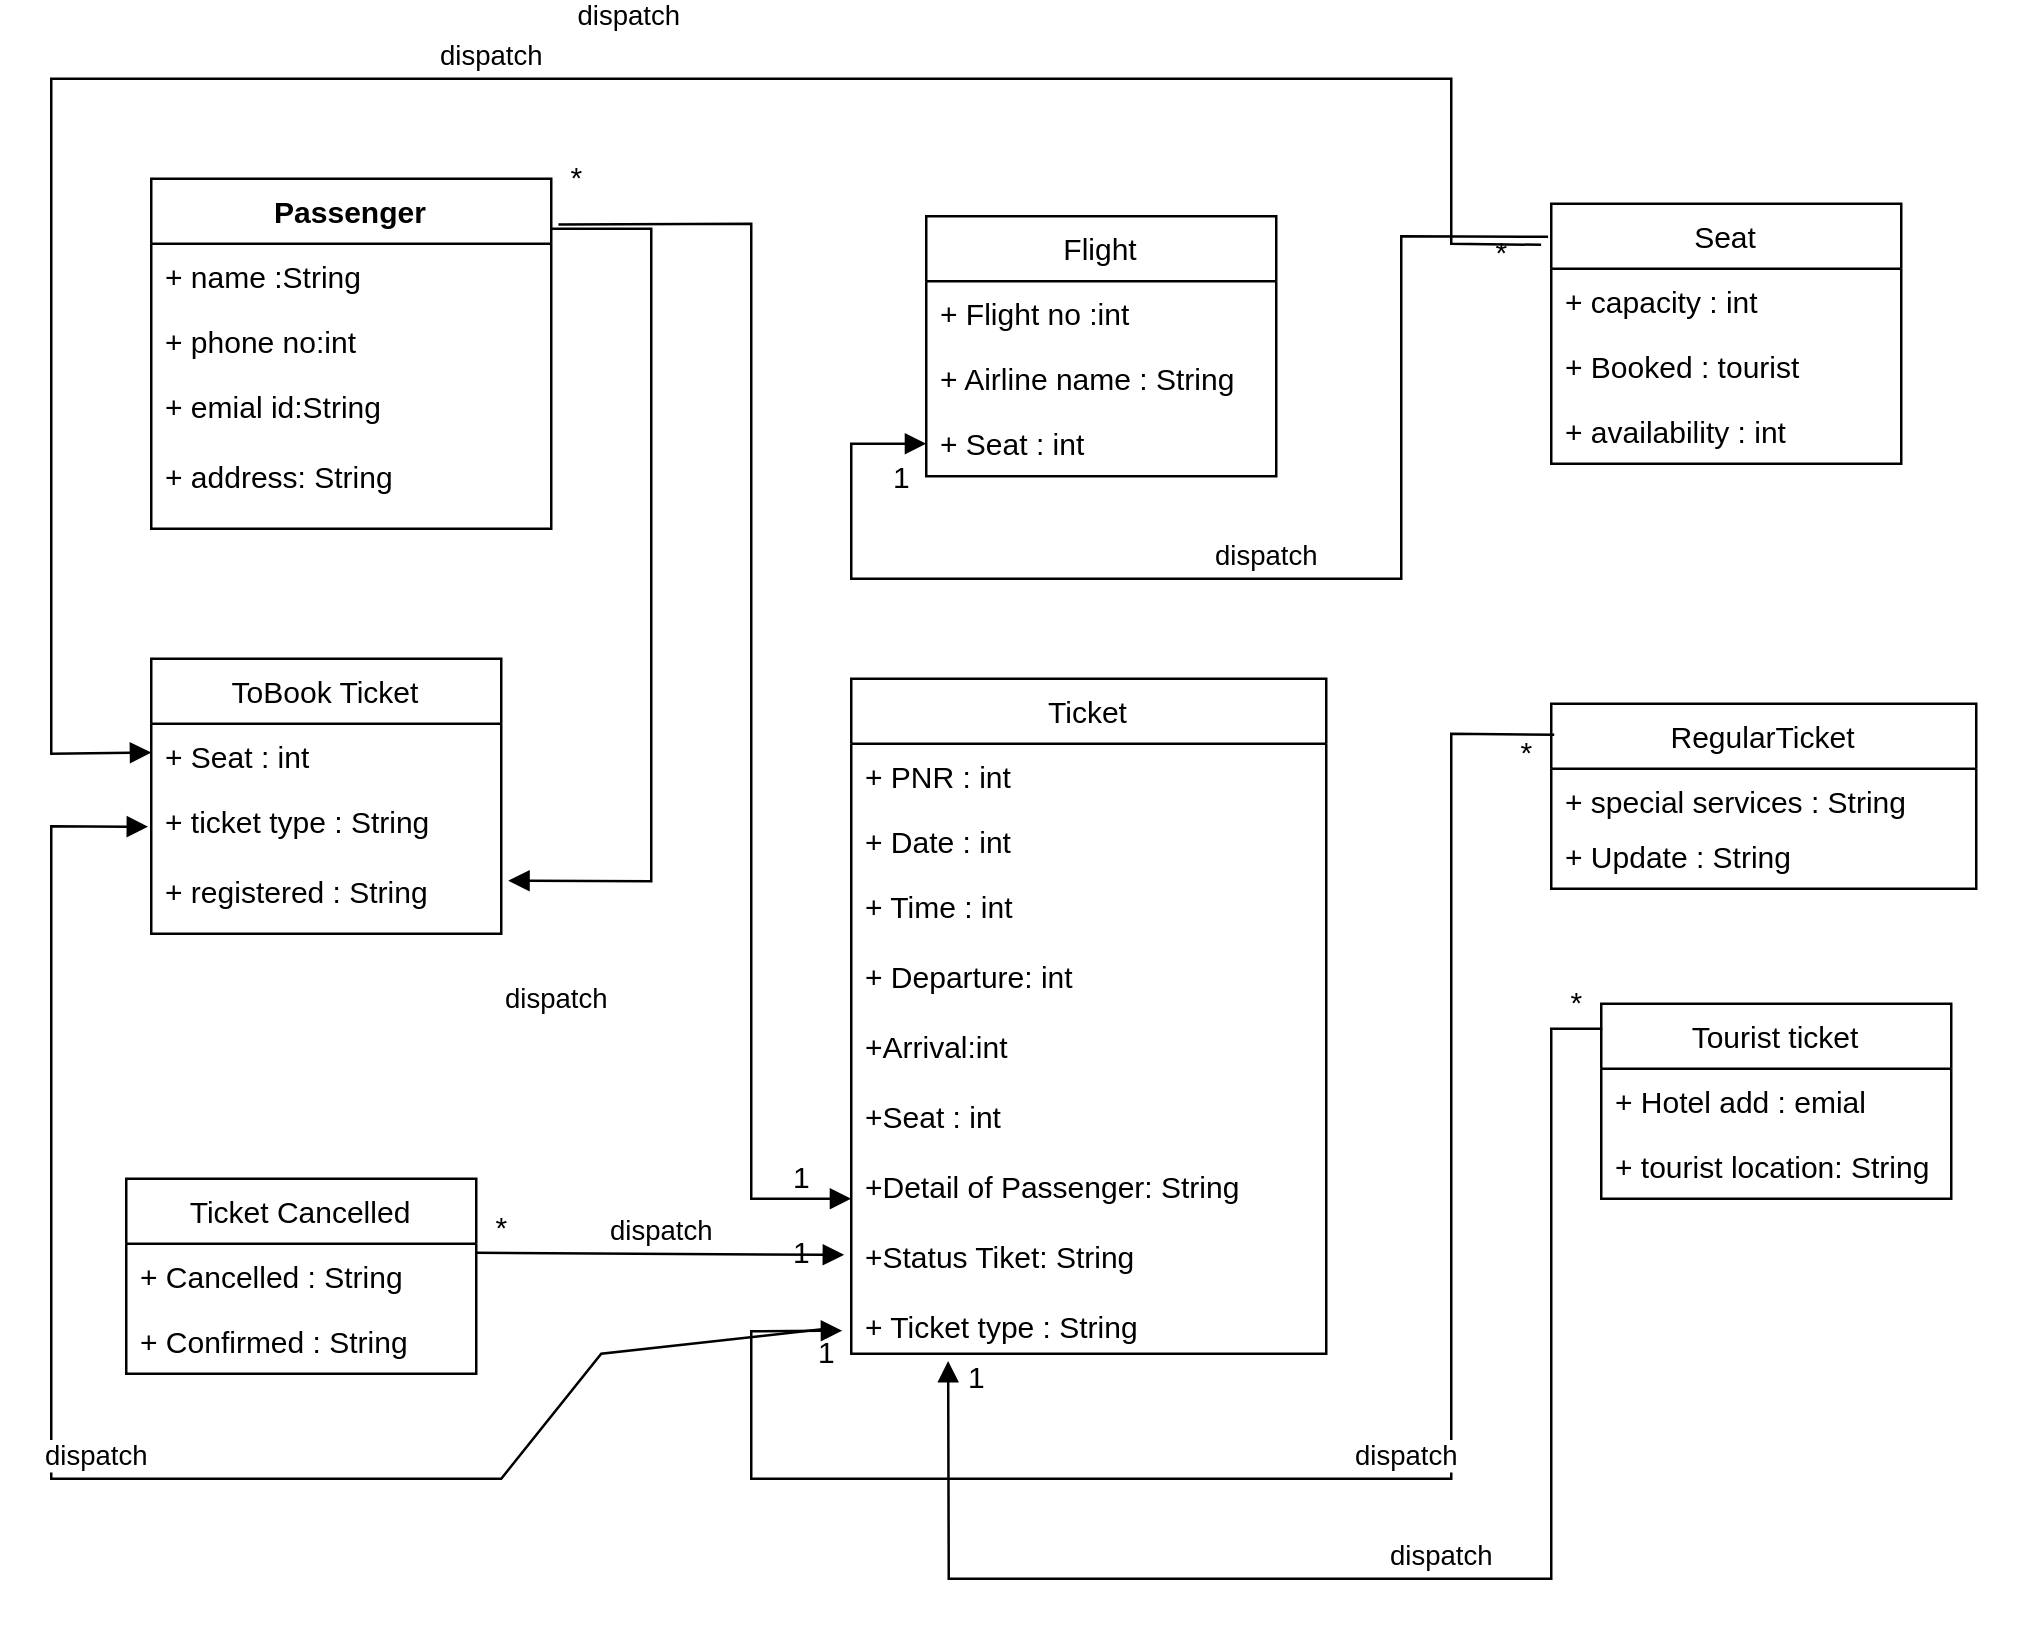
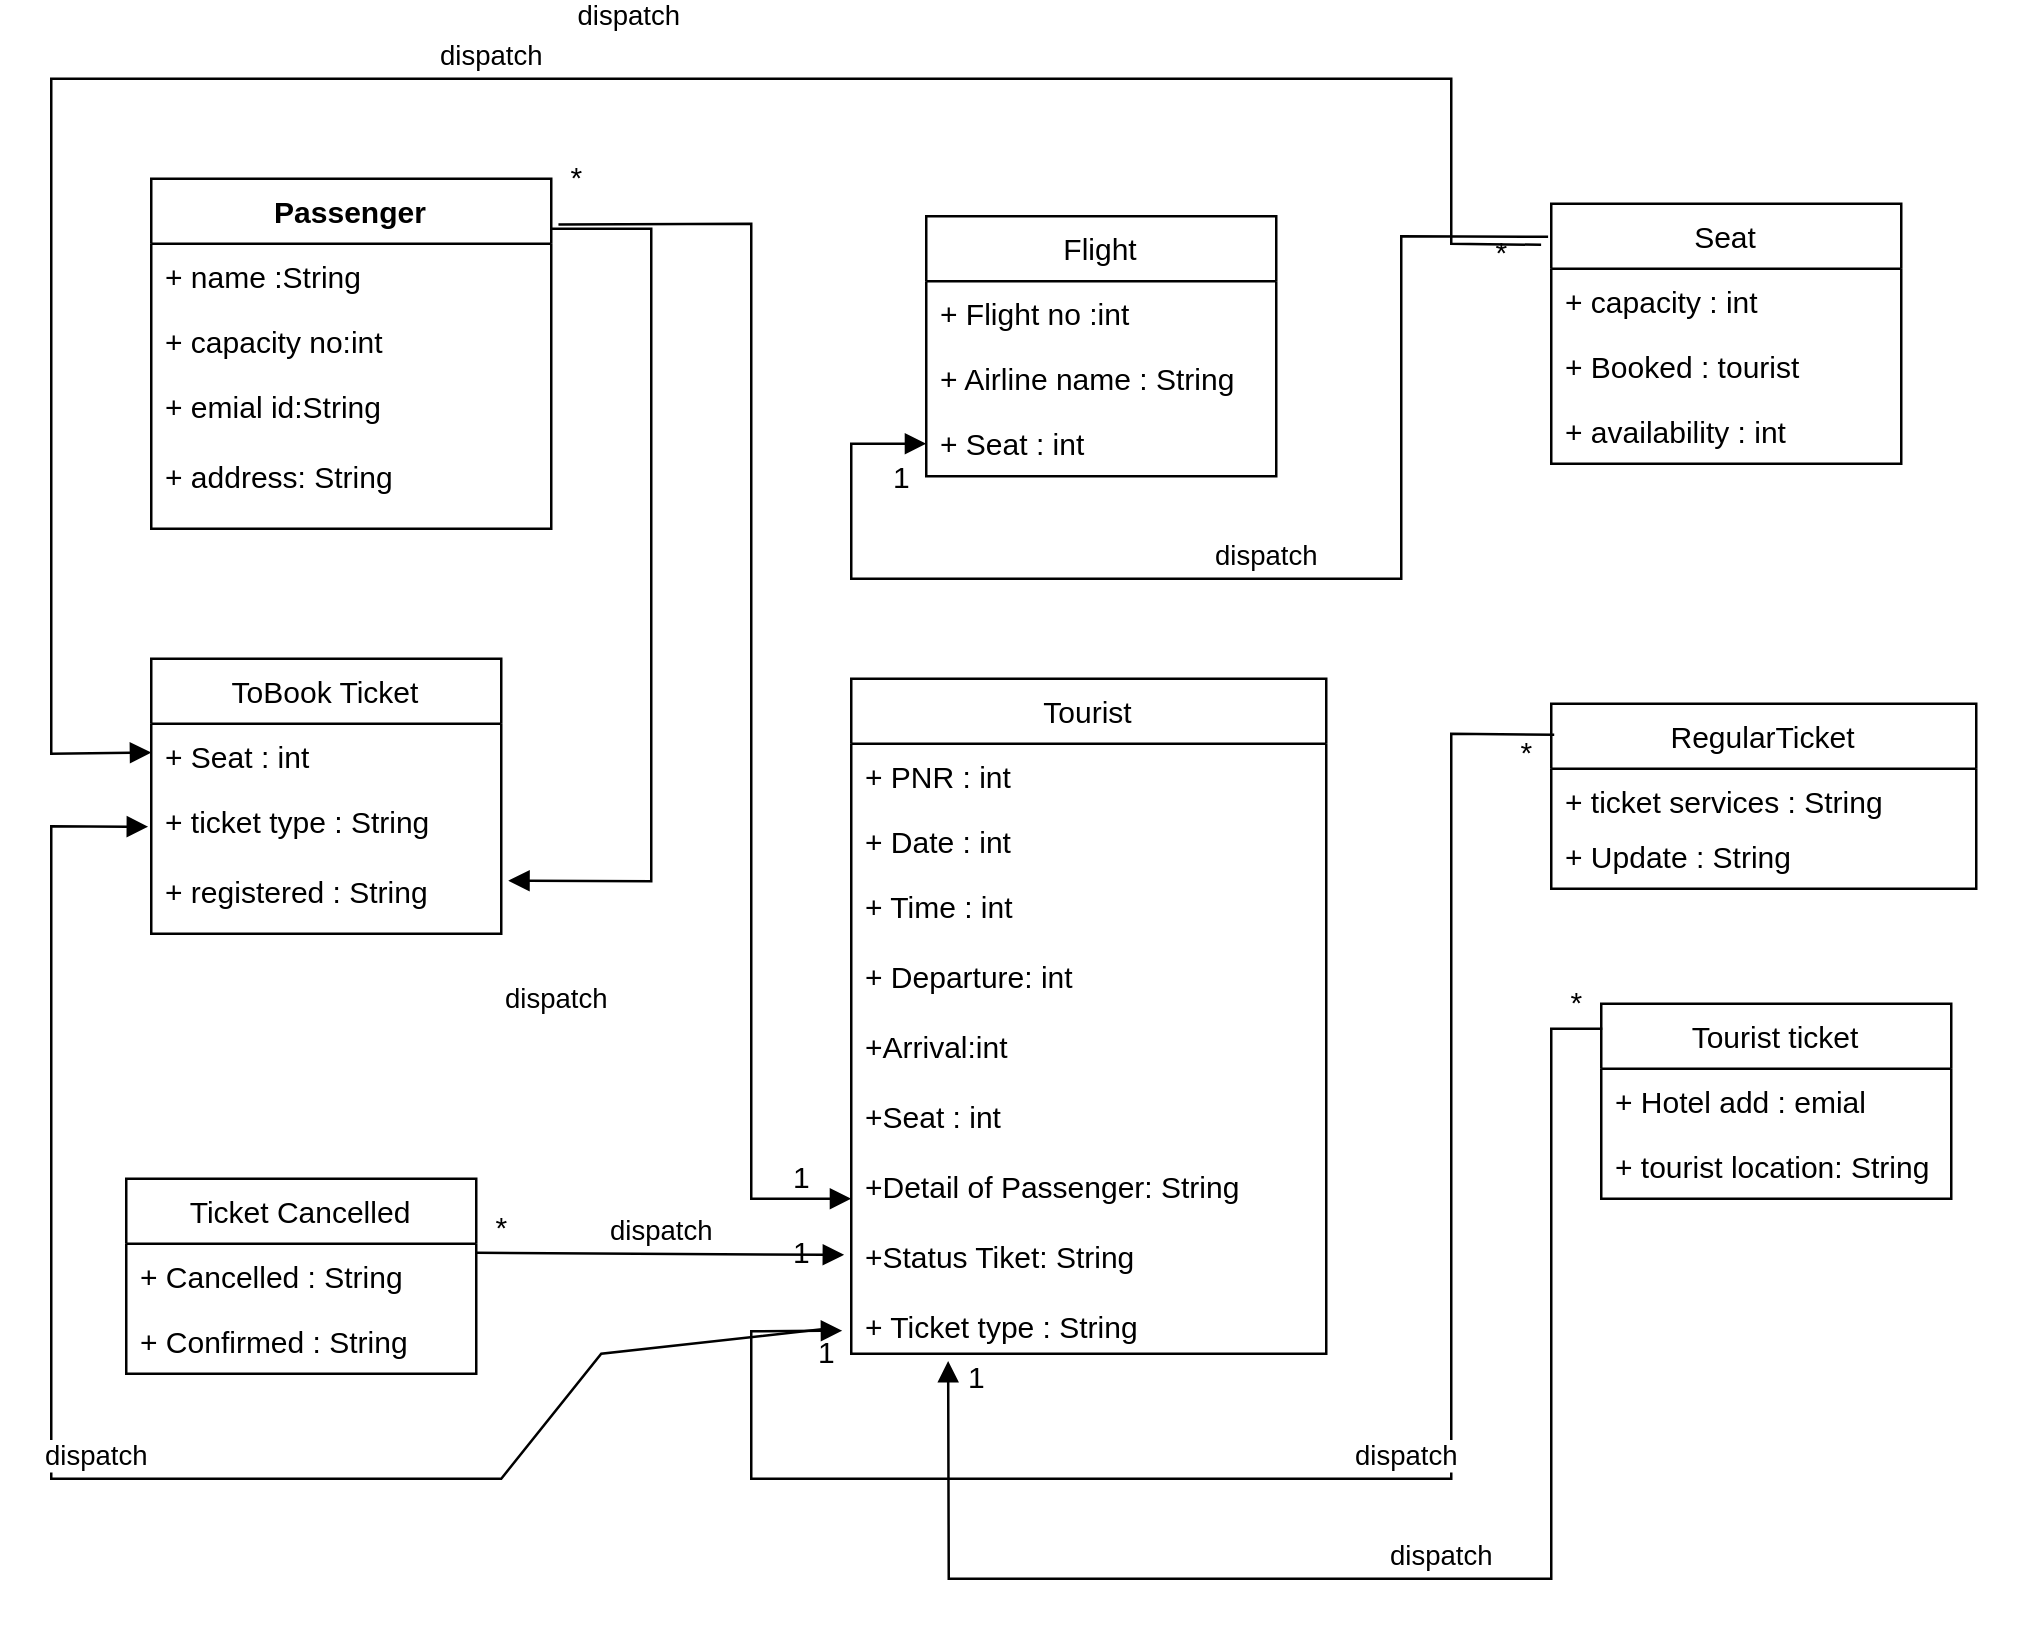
node "+ phone no:int": label "+ phone no:int" -> "+ capacity no:int"
node "Ticket": label "Ticket" -> "Tourist"
node "+ special services : String": label "+ special services : String" -> "+ ticket services : String"
